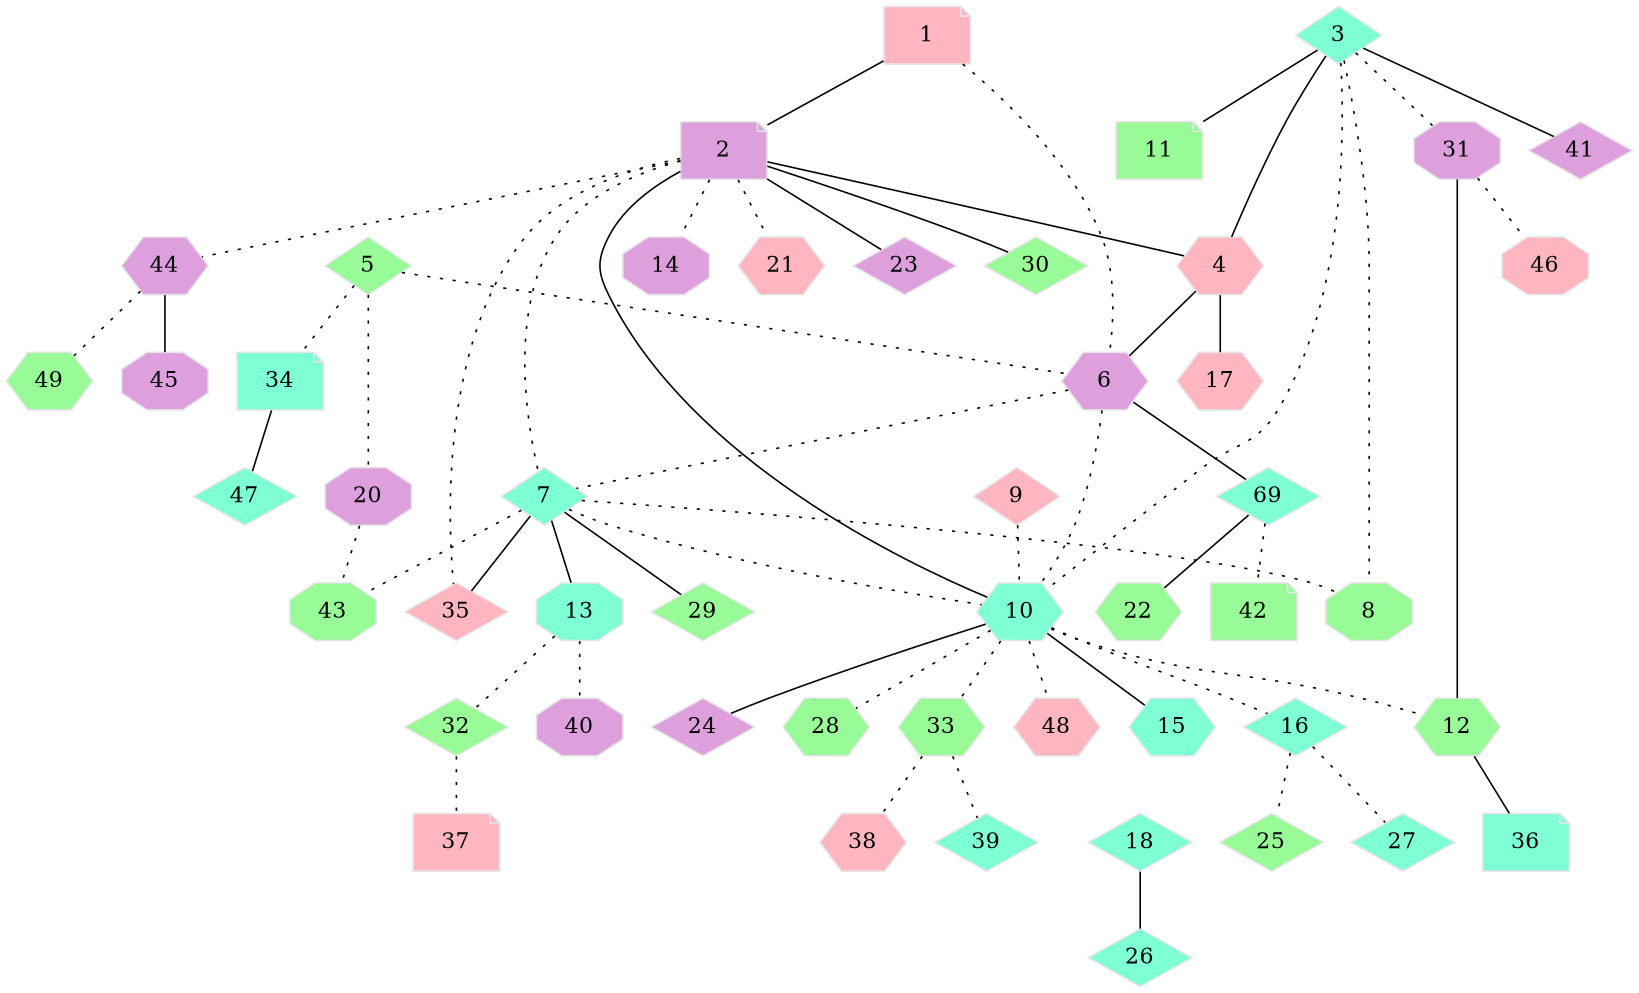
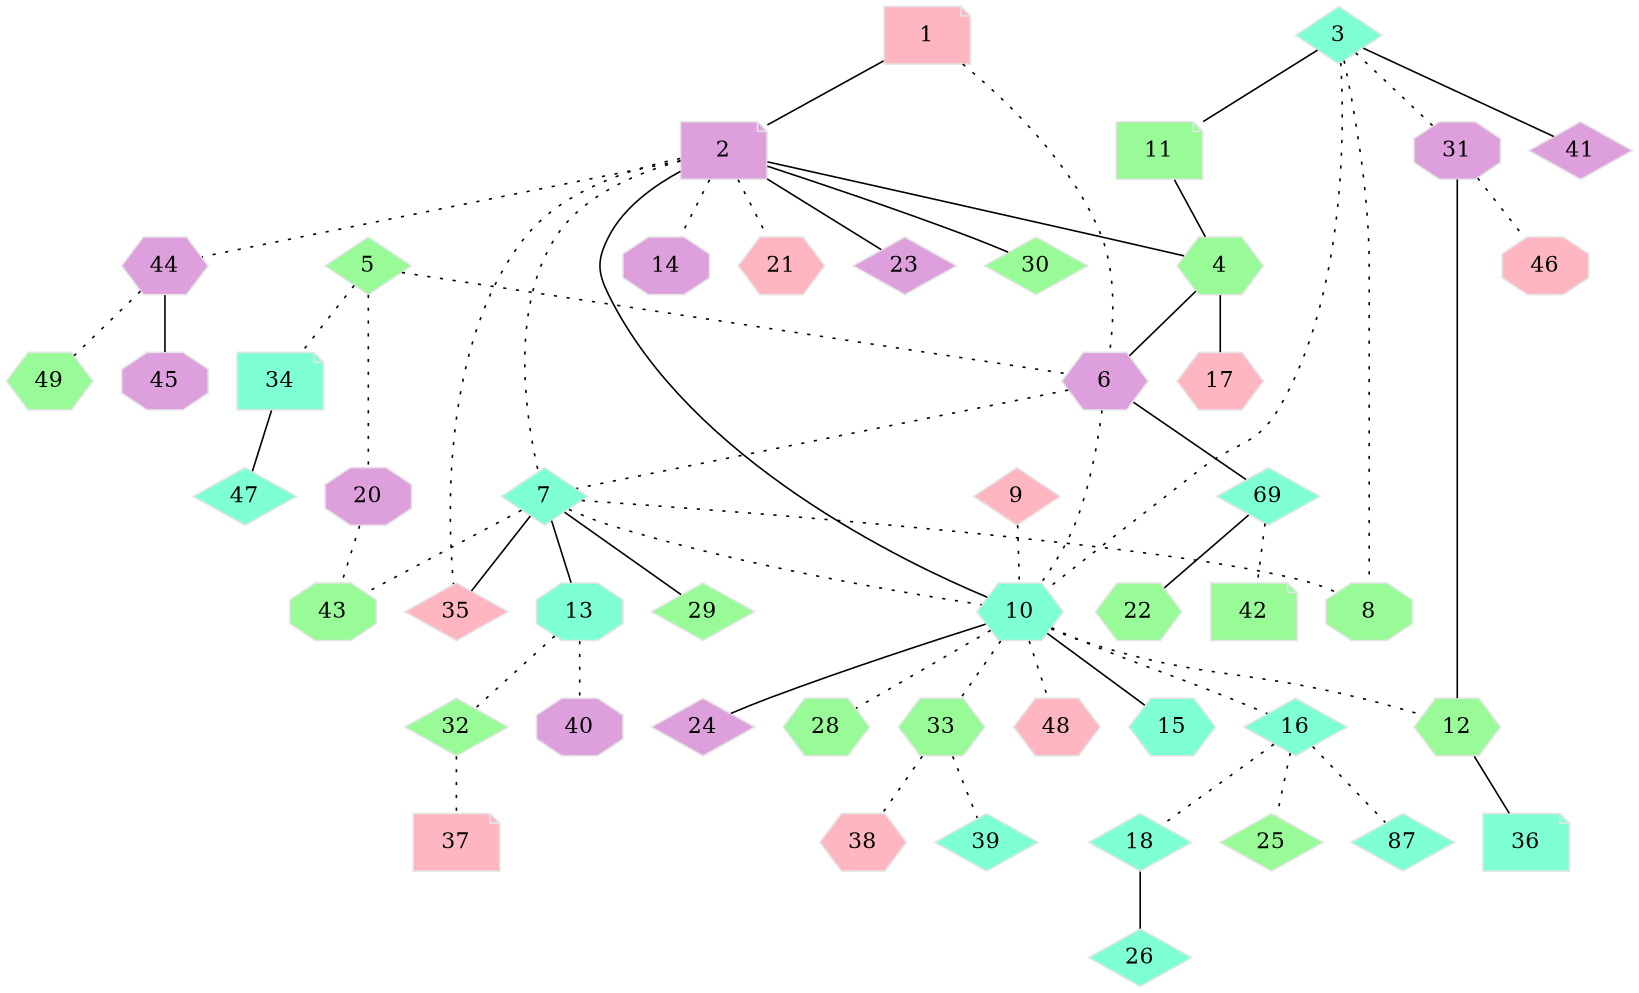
edge "3" -- "4": now "11" -- "4"
node "4": fillcolor lightpink -> palegreen
edge "16" -- "18": added
node "27": label "27" -> "87"
